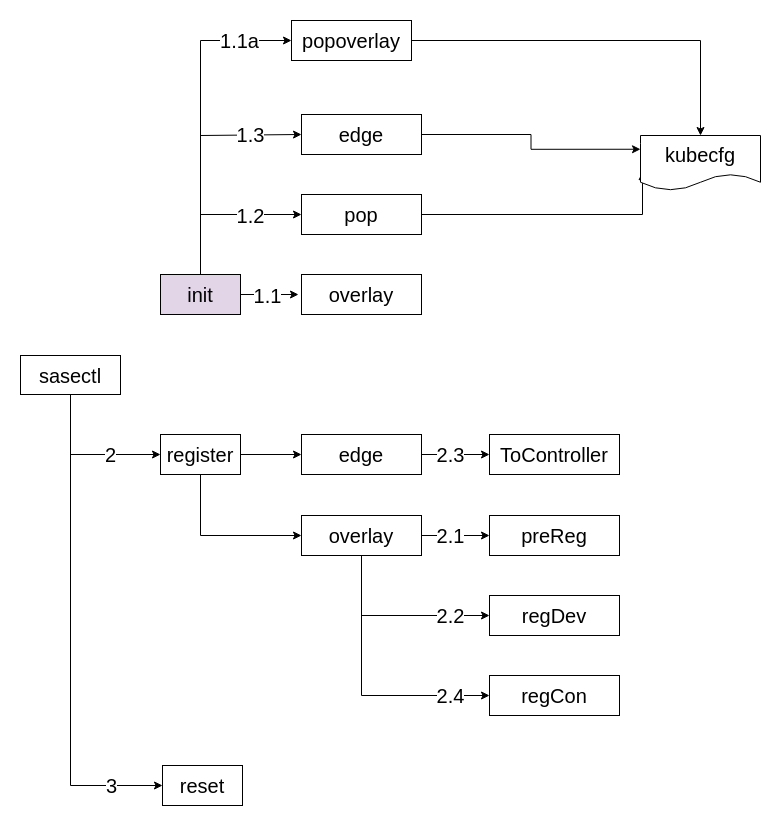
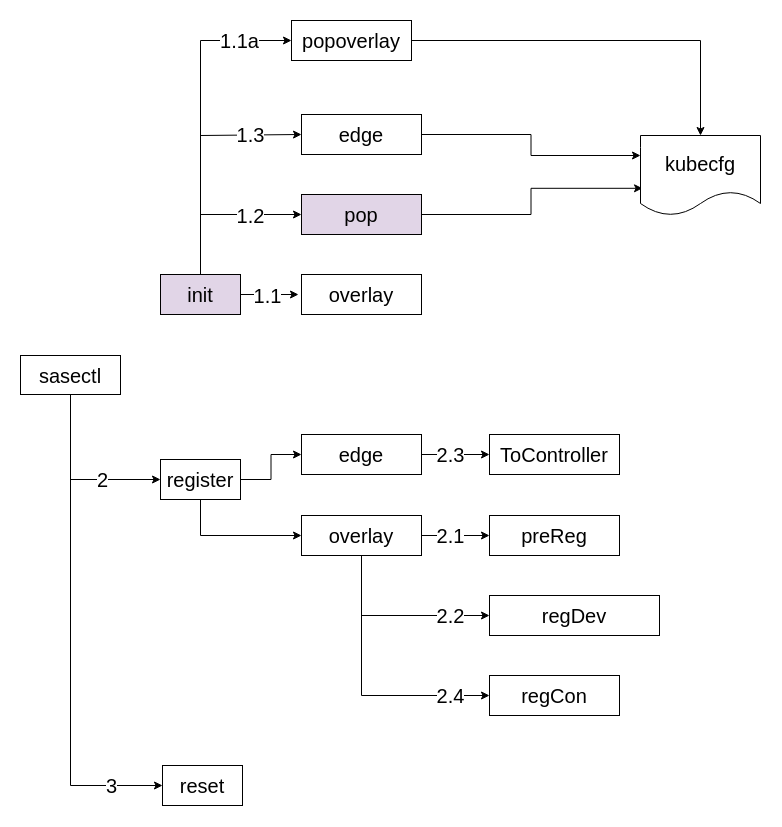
node "kubecfg": size 120x55 -> 120x80
node "pop": fillcolor #ffffff -> #e1d5e7
node "register": moved (201, 455) -> (201, 480)
node "regDev": size 130x40 -> 170x40
